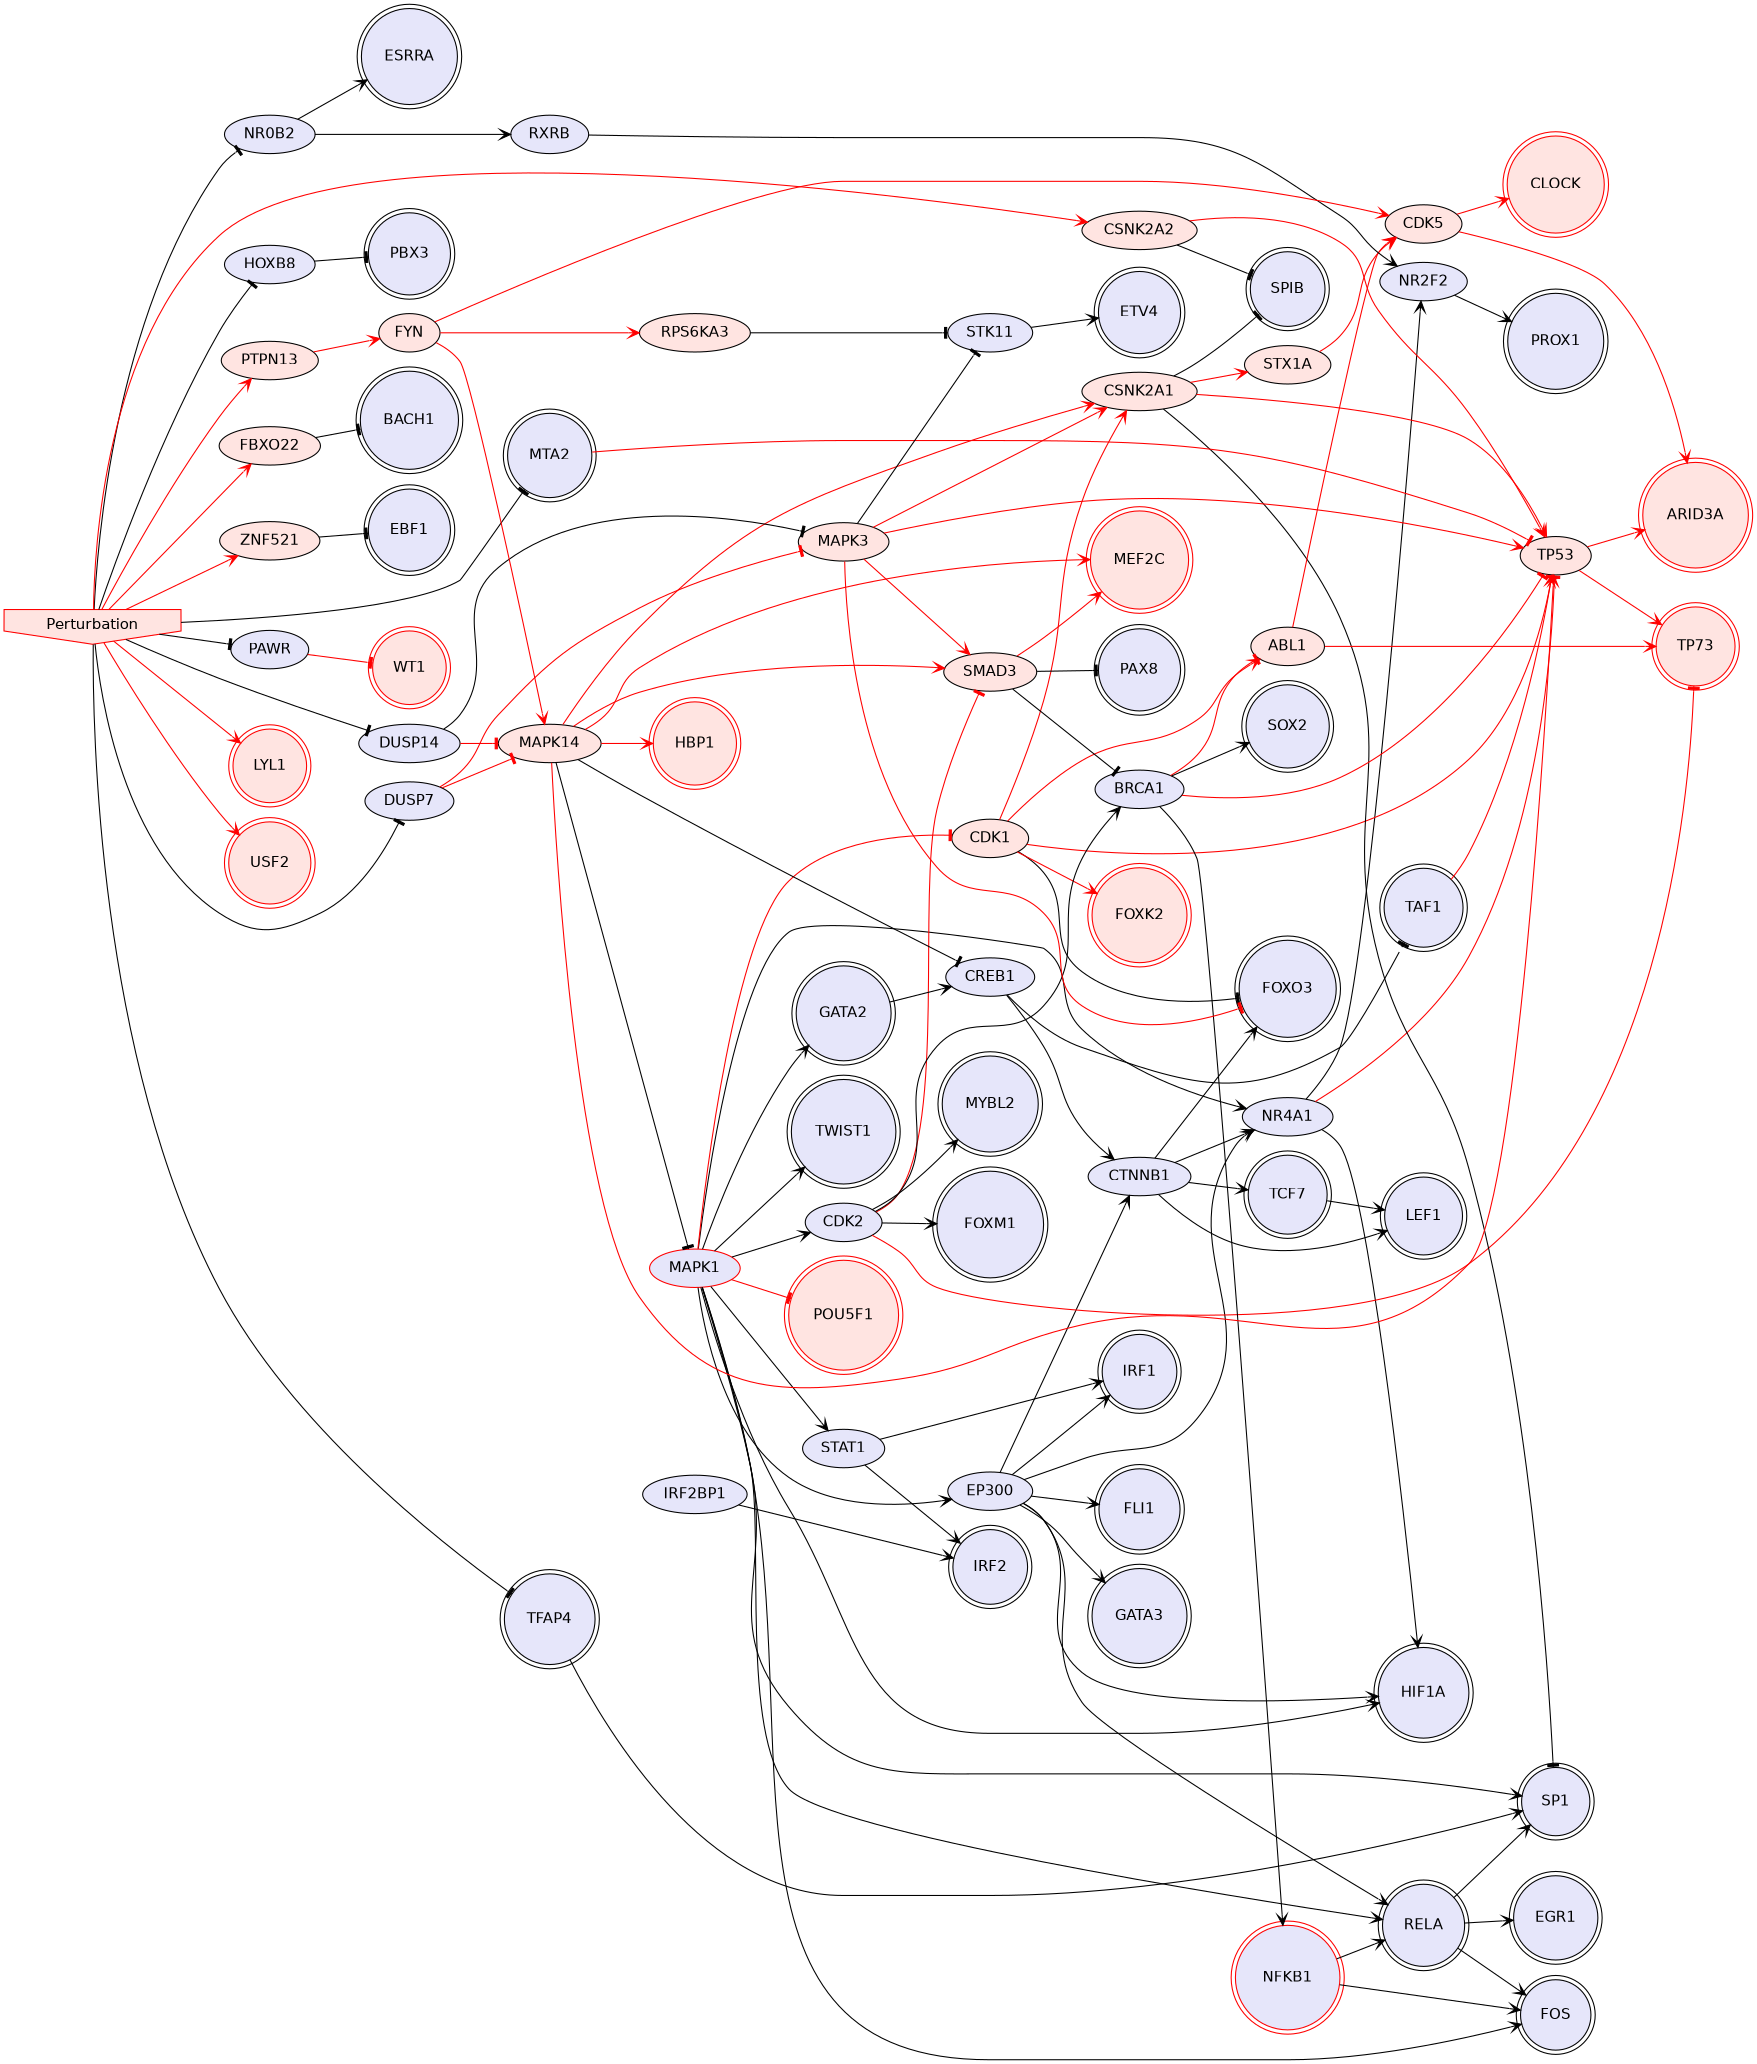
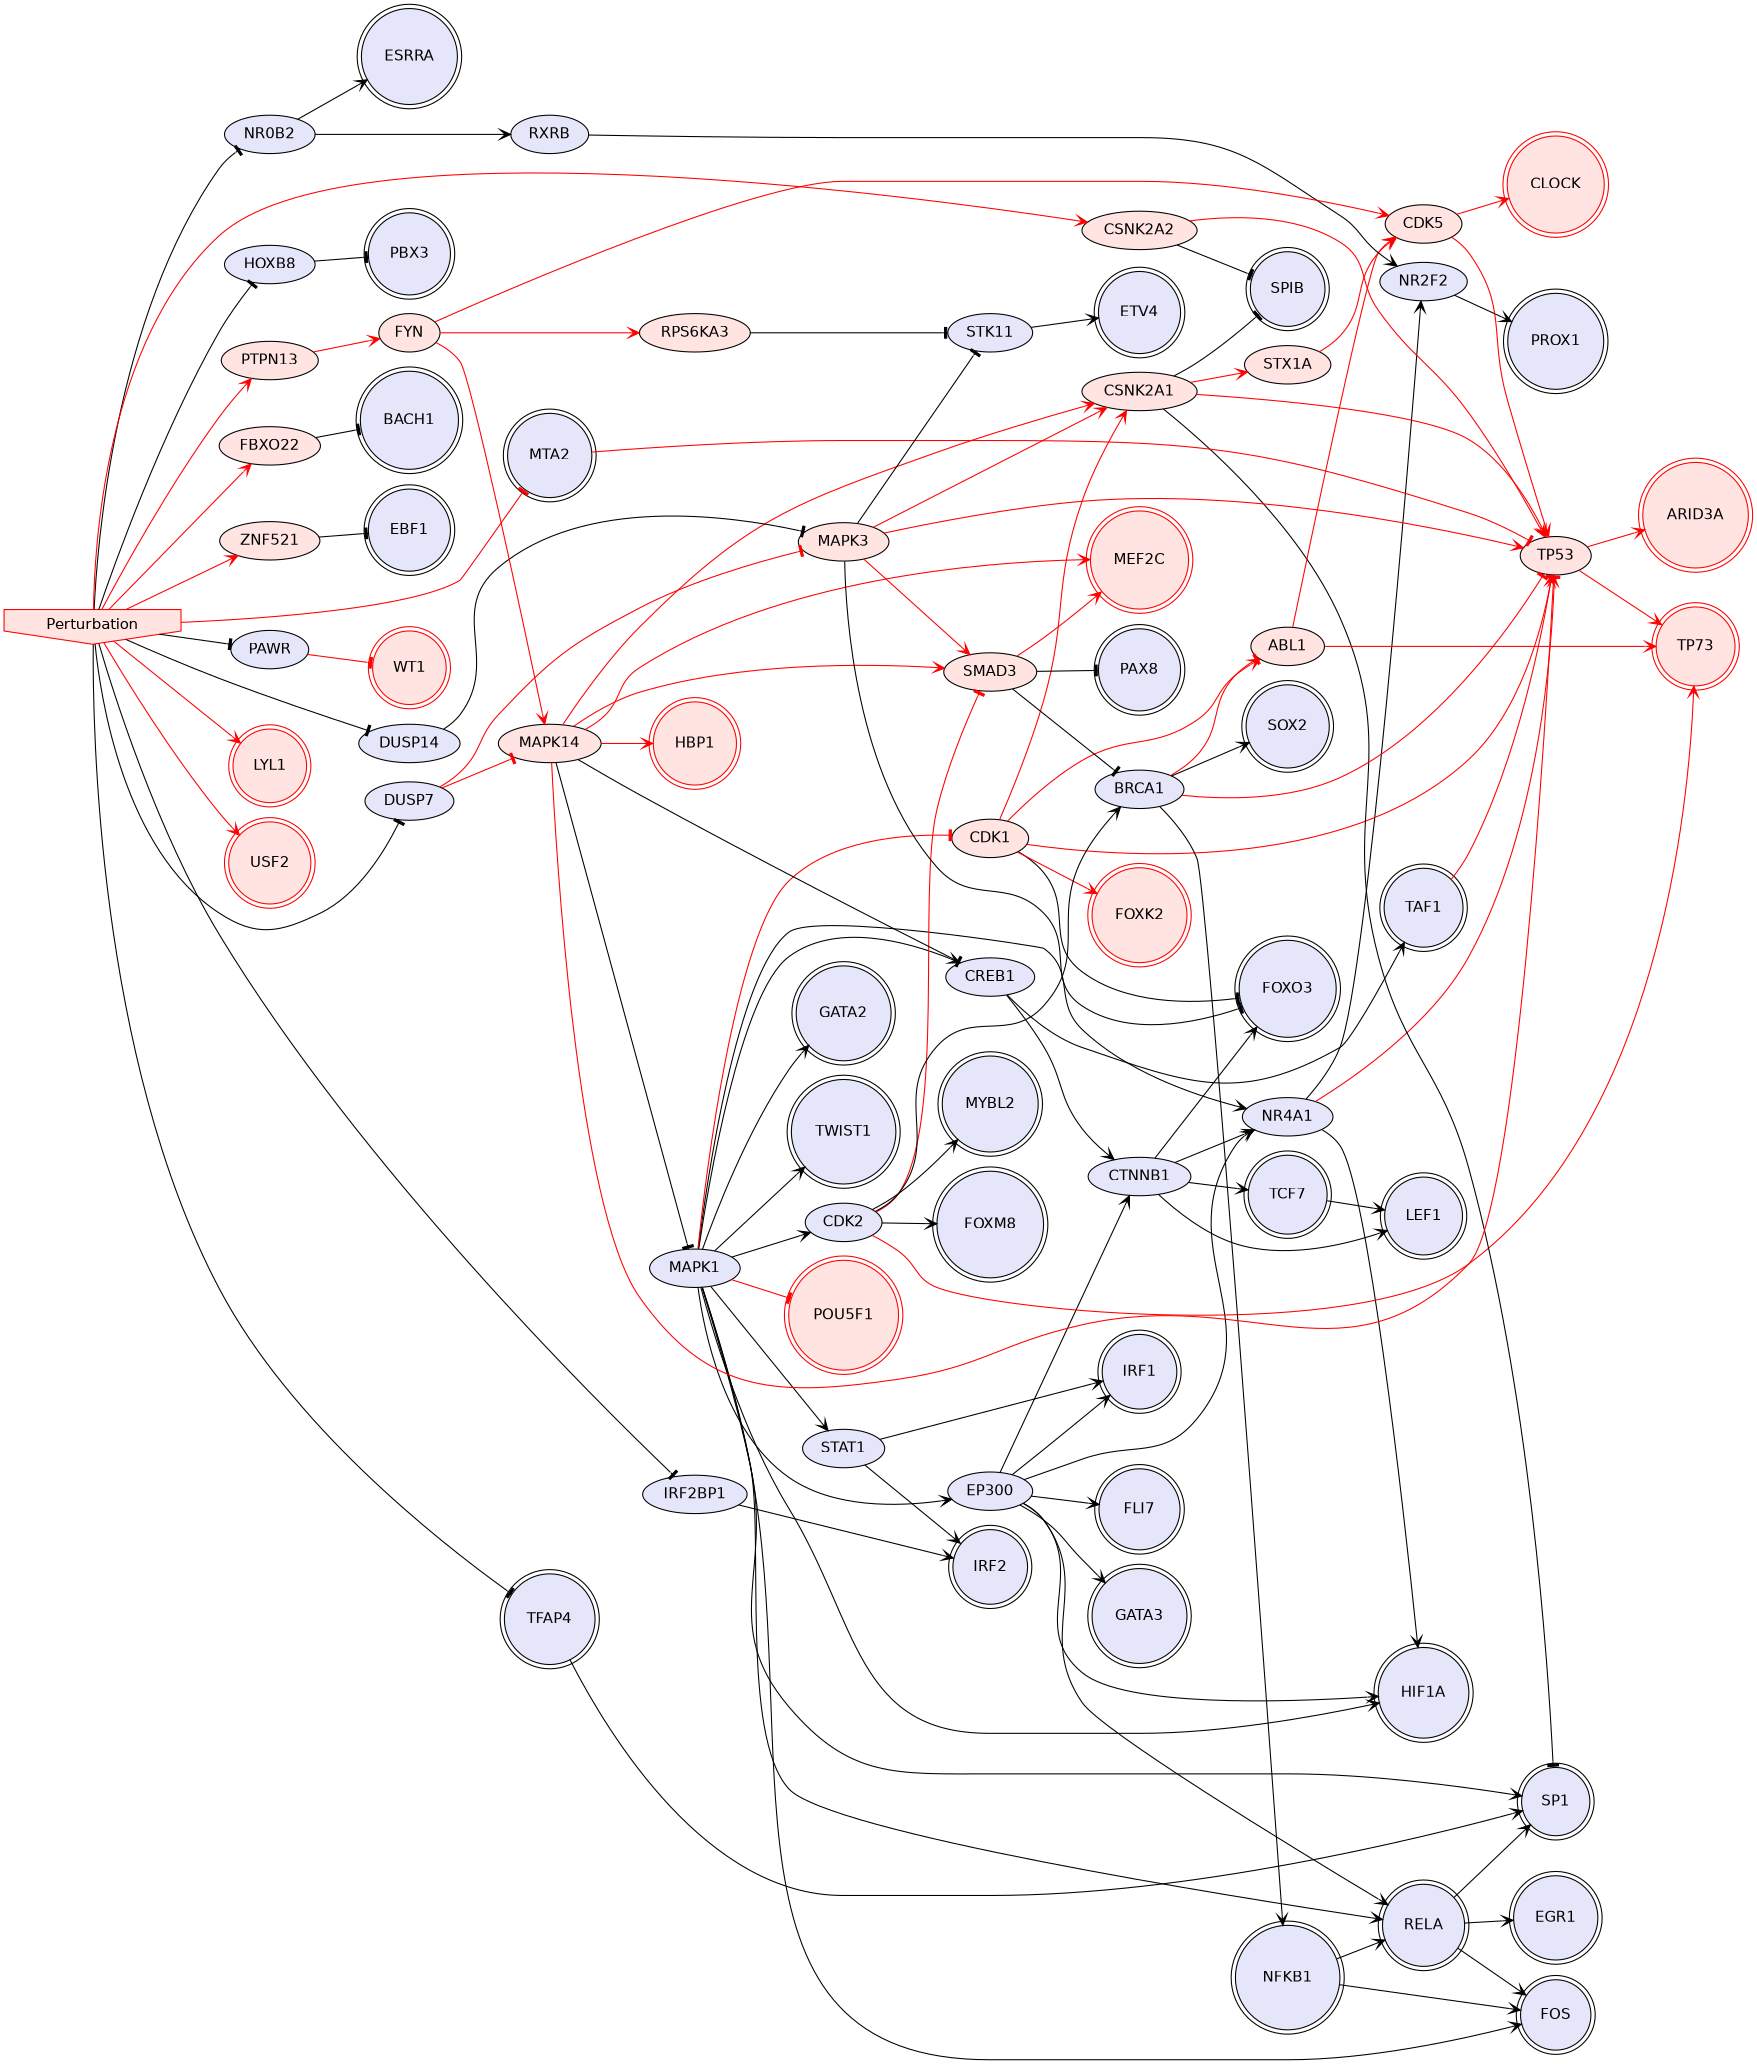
edge "CDK5" -> "ARID3A": now "CDK5" -> "TP53"
edge "Perturbation" -> "MTA2": color black -> red
edge "DUSP14" -> "MAPK14": removed
edge "MAPK3" -> "FOXO3": color red -> black
edge "GATA2" -> "CREB1": now "MAPK1" -> "CREB1"
edge "CREB1" -> "TAF1": arrowhead tee -> vee
edge "Perturbation" -> "IRF2BP1": added
node "FOXM1": label "FOXM1" -> "FOXM8"
node "MAPK1": color red -> black
edge "CDK2" -> "TP73": arrowhead tee -> vee
node "FLI1": label "FLI1" -> "FLI7"
node "NFKB1": color red -> black
